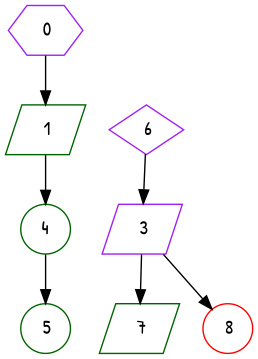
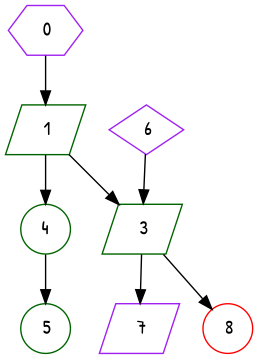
edge "1" -> "3": added
node "3": color purple -> darkgreen
node "7": color darkgreen -> purple
